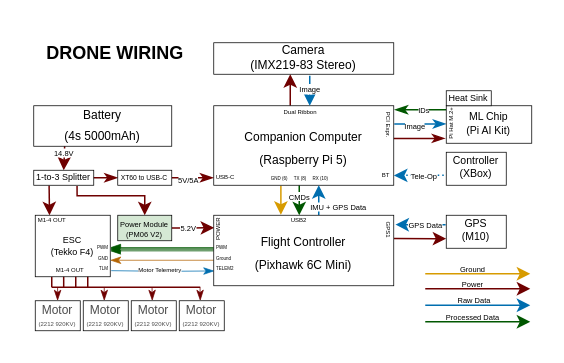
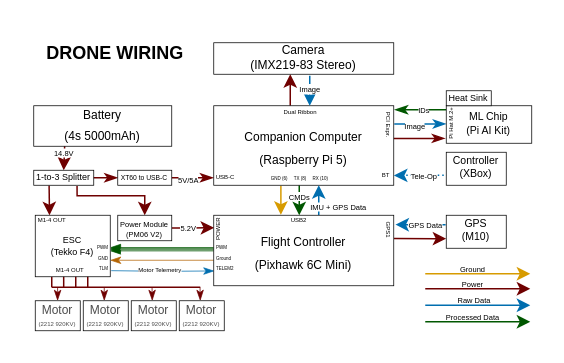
node "Power Module (PM06 V2)": fillcolor #d5e8d4 -> #ffffff
